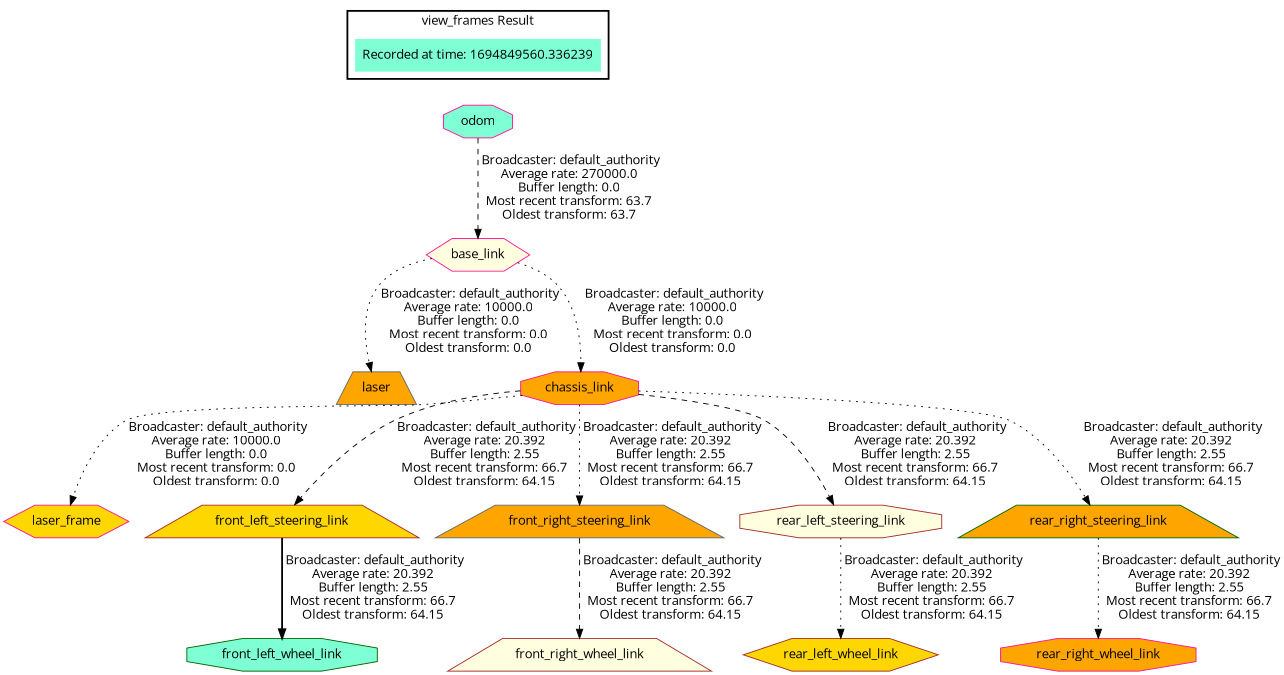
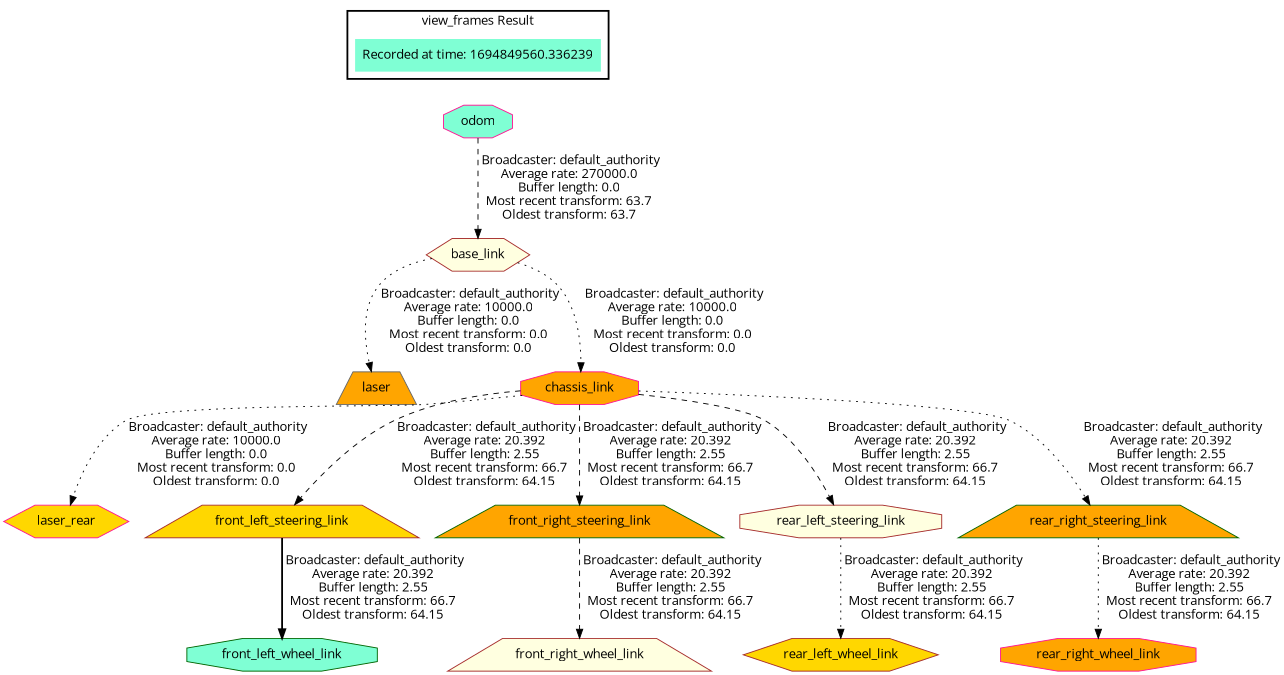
node "base_link": color deeppink -> brown
edge "chassis_link" -> "front_right_steering_link": style dotted -> dashed
node "laser_frame": label "laser_frame" -> "laser_rear"
node "front_right_steering_link": color gray40 -> darkgreen
